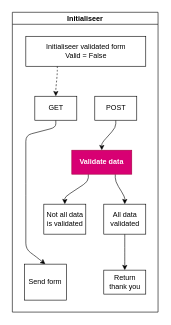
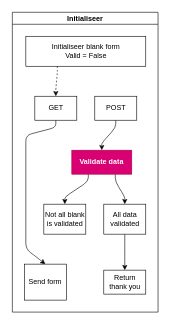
node "Initialiseer validated form Valid = False": label "Initialiseer validated form Valid = False" -> "Initialiseer blank form Valid = False"
node "Not all data is validated": label "Not all data is validated" -> "Not all blank is validated"
